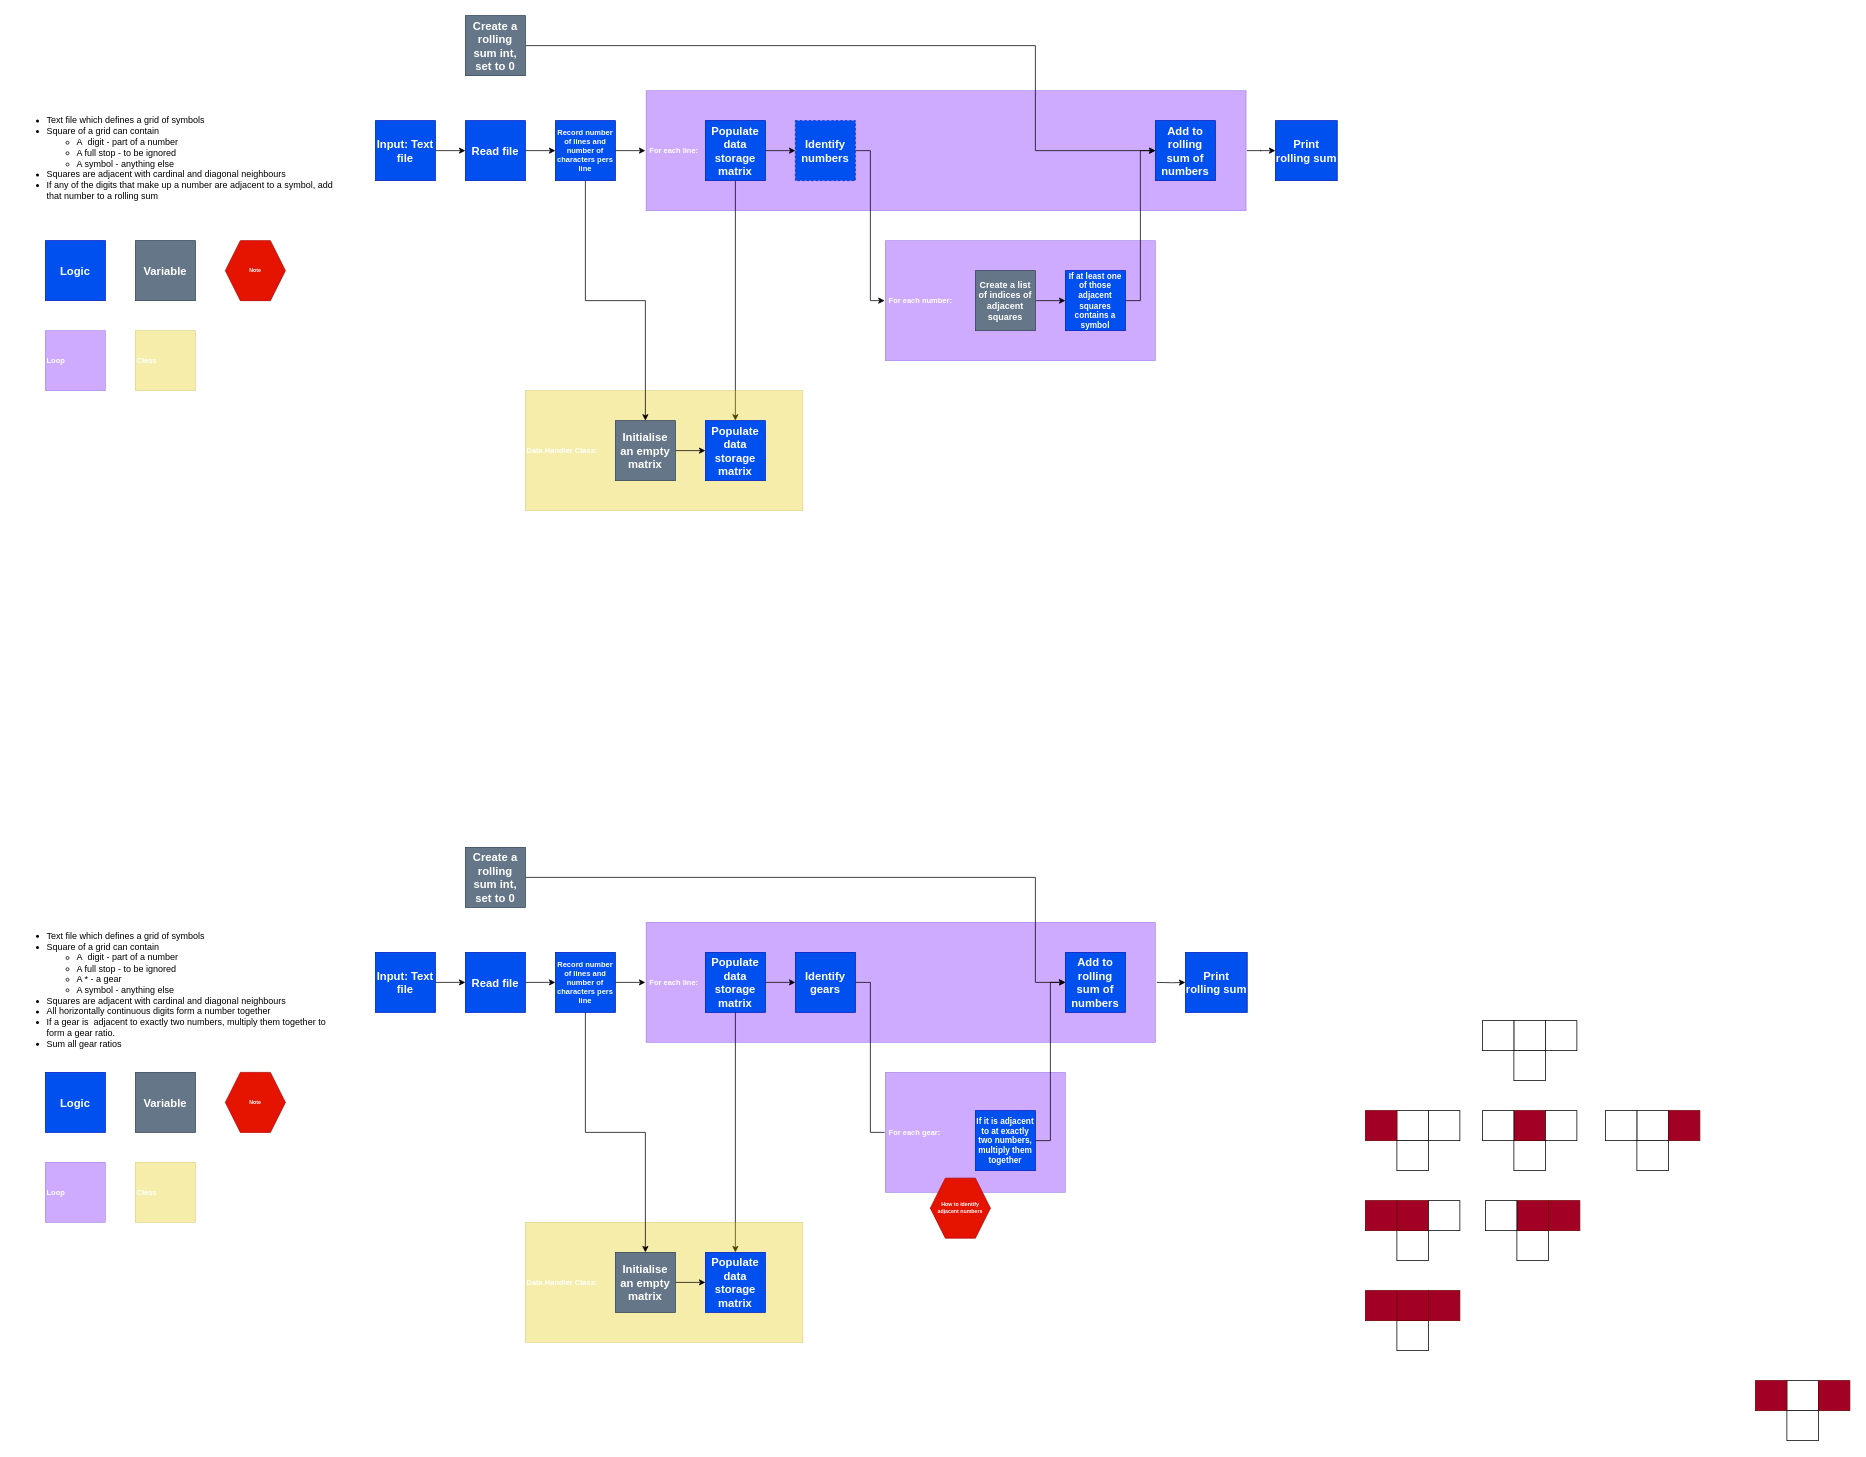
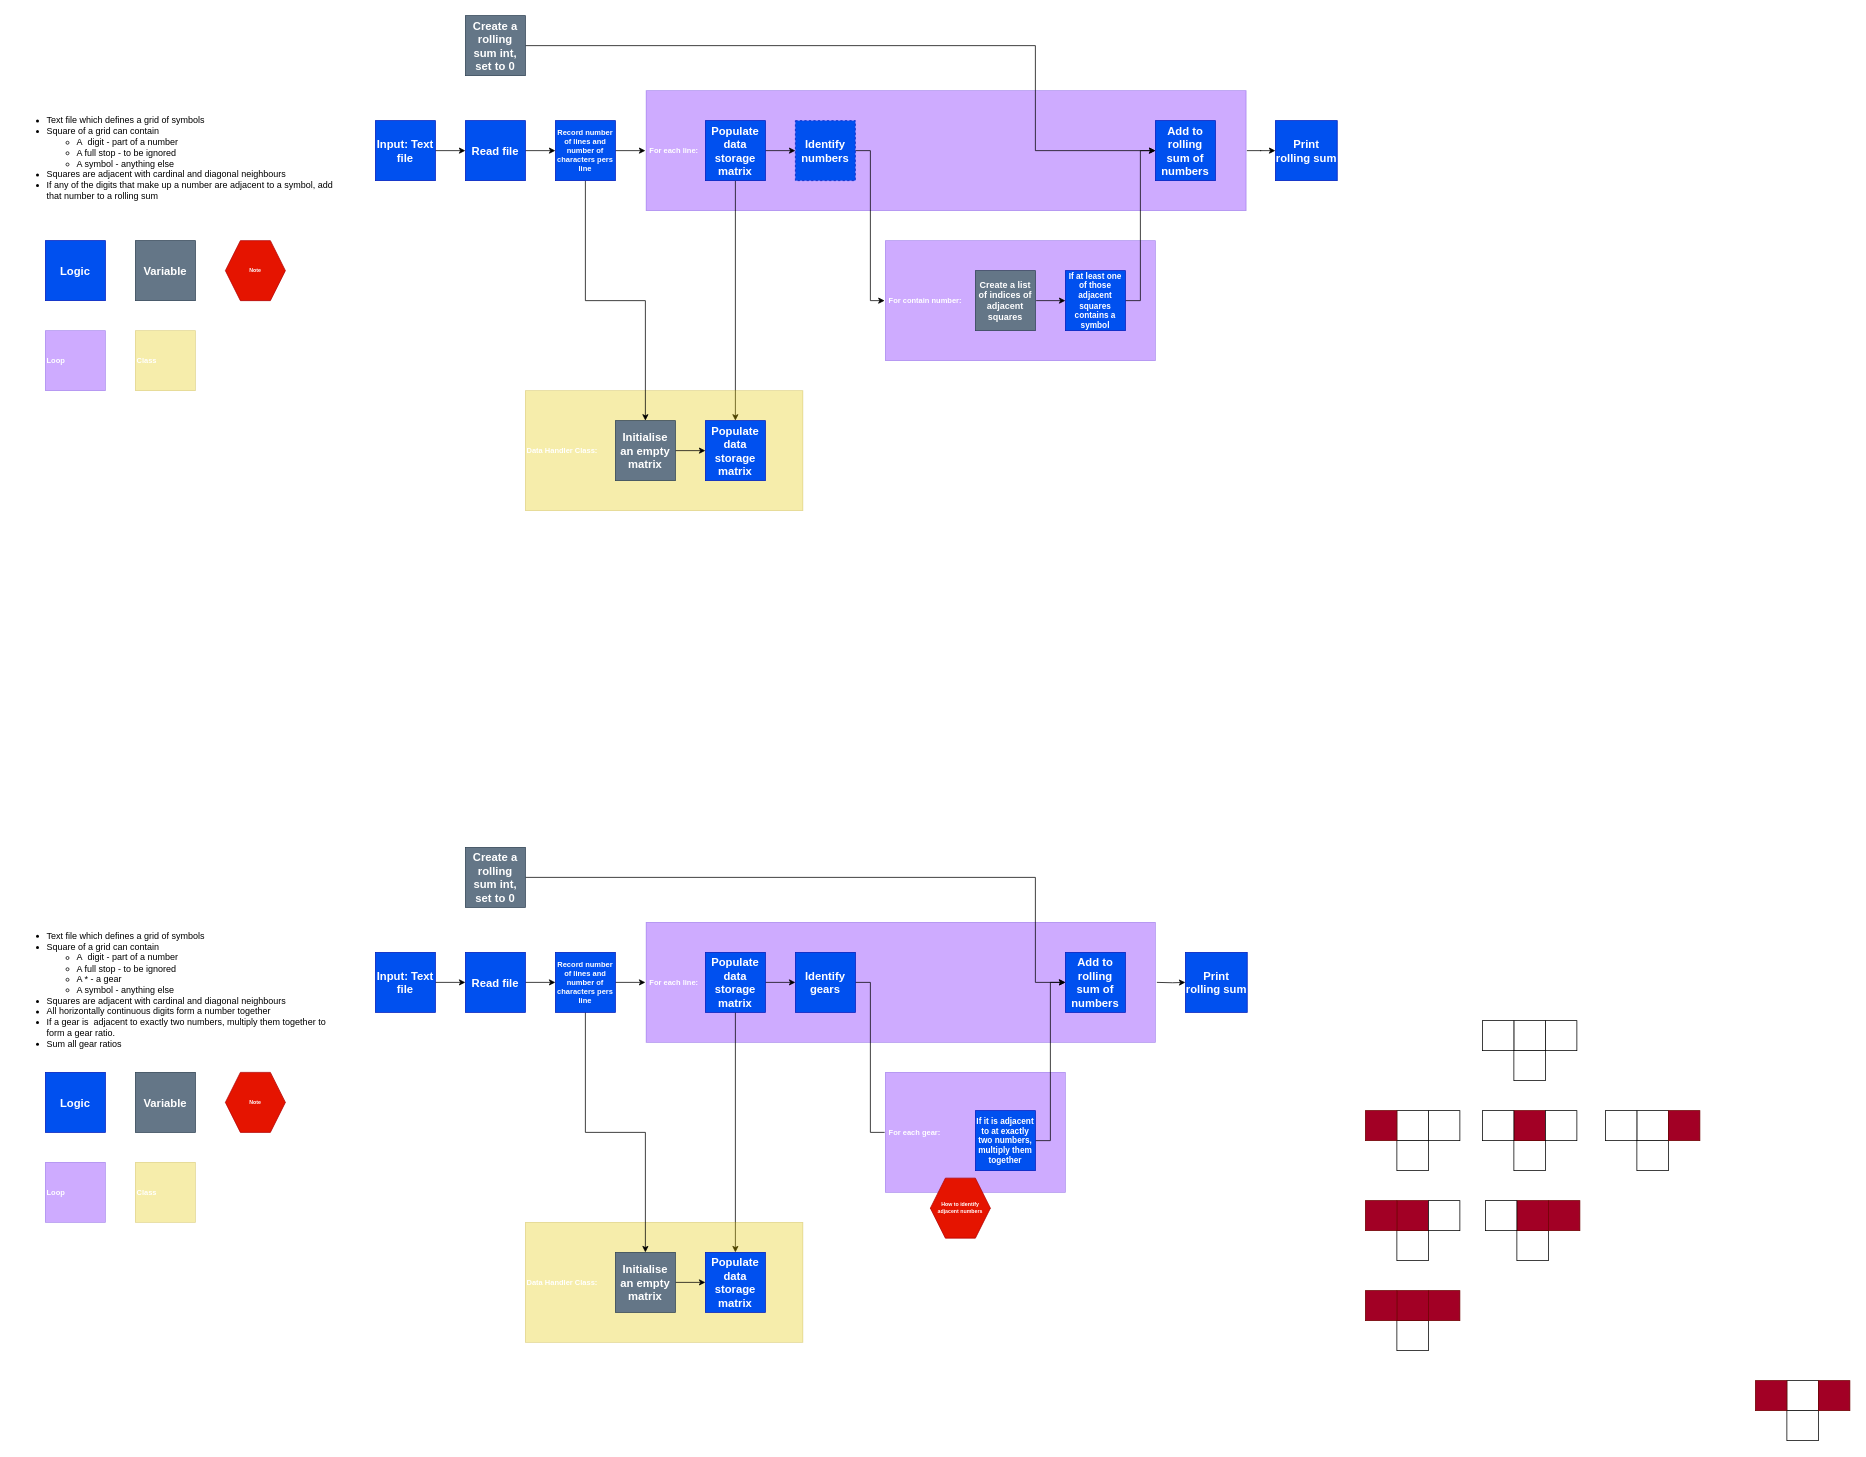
node "For each number:": label "For each number:" -> "For contain number:"
